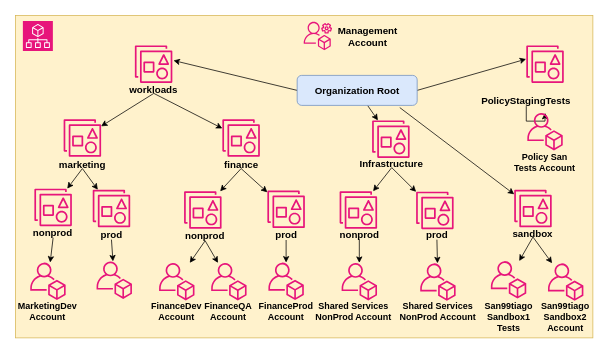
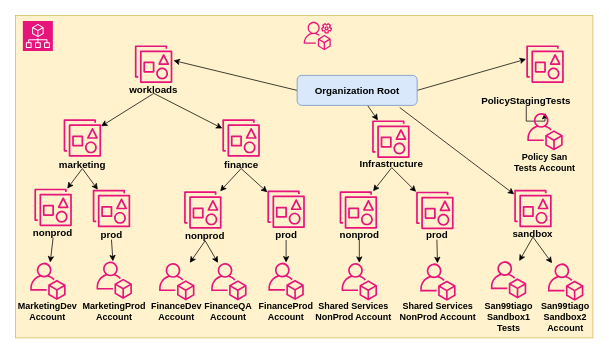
node "ManagementAccount": removed
node "MarketingProd Account": added
